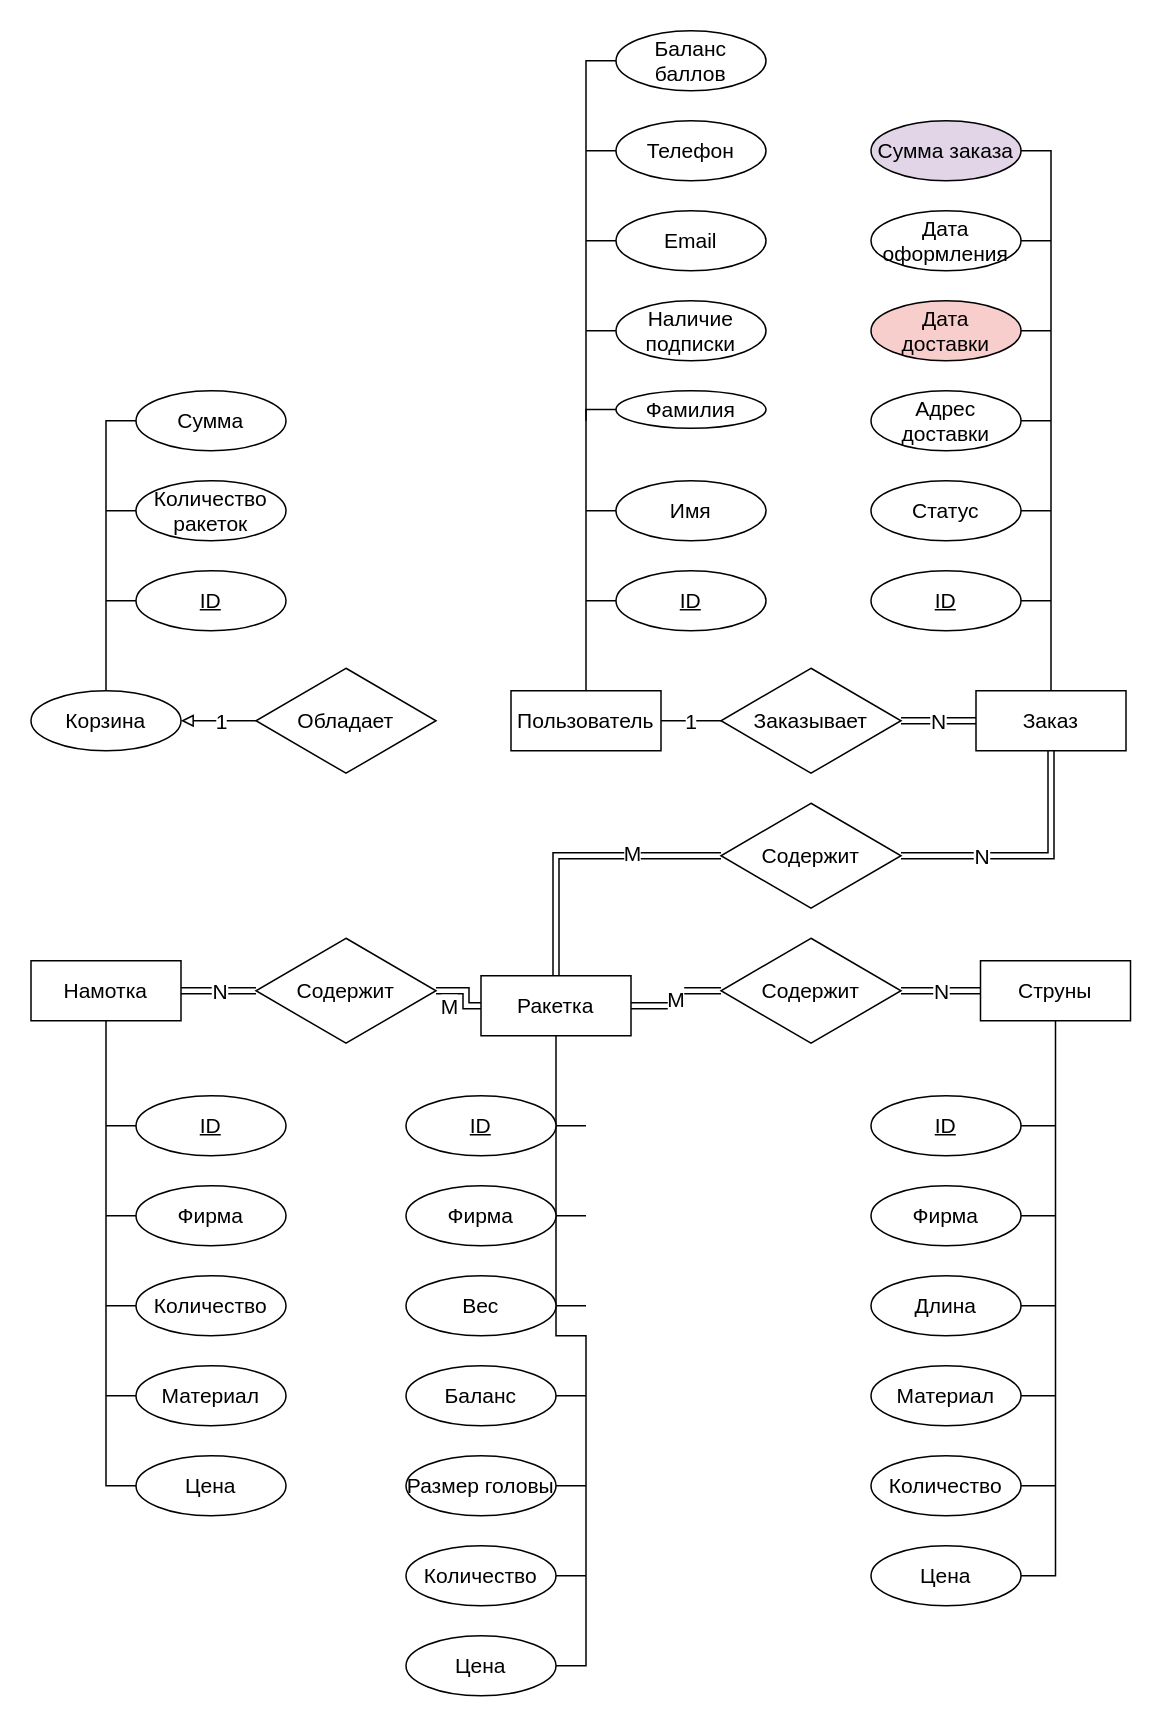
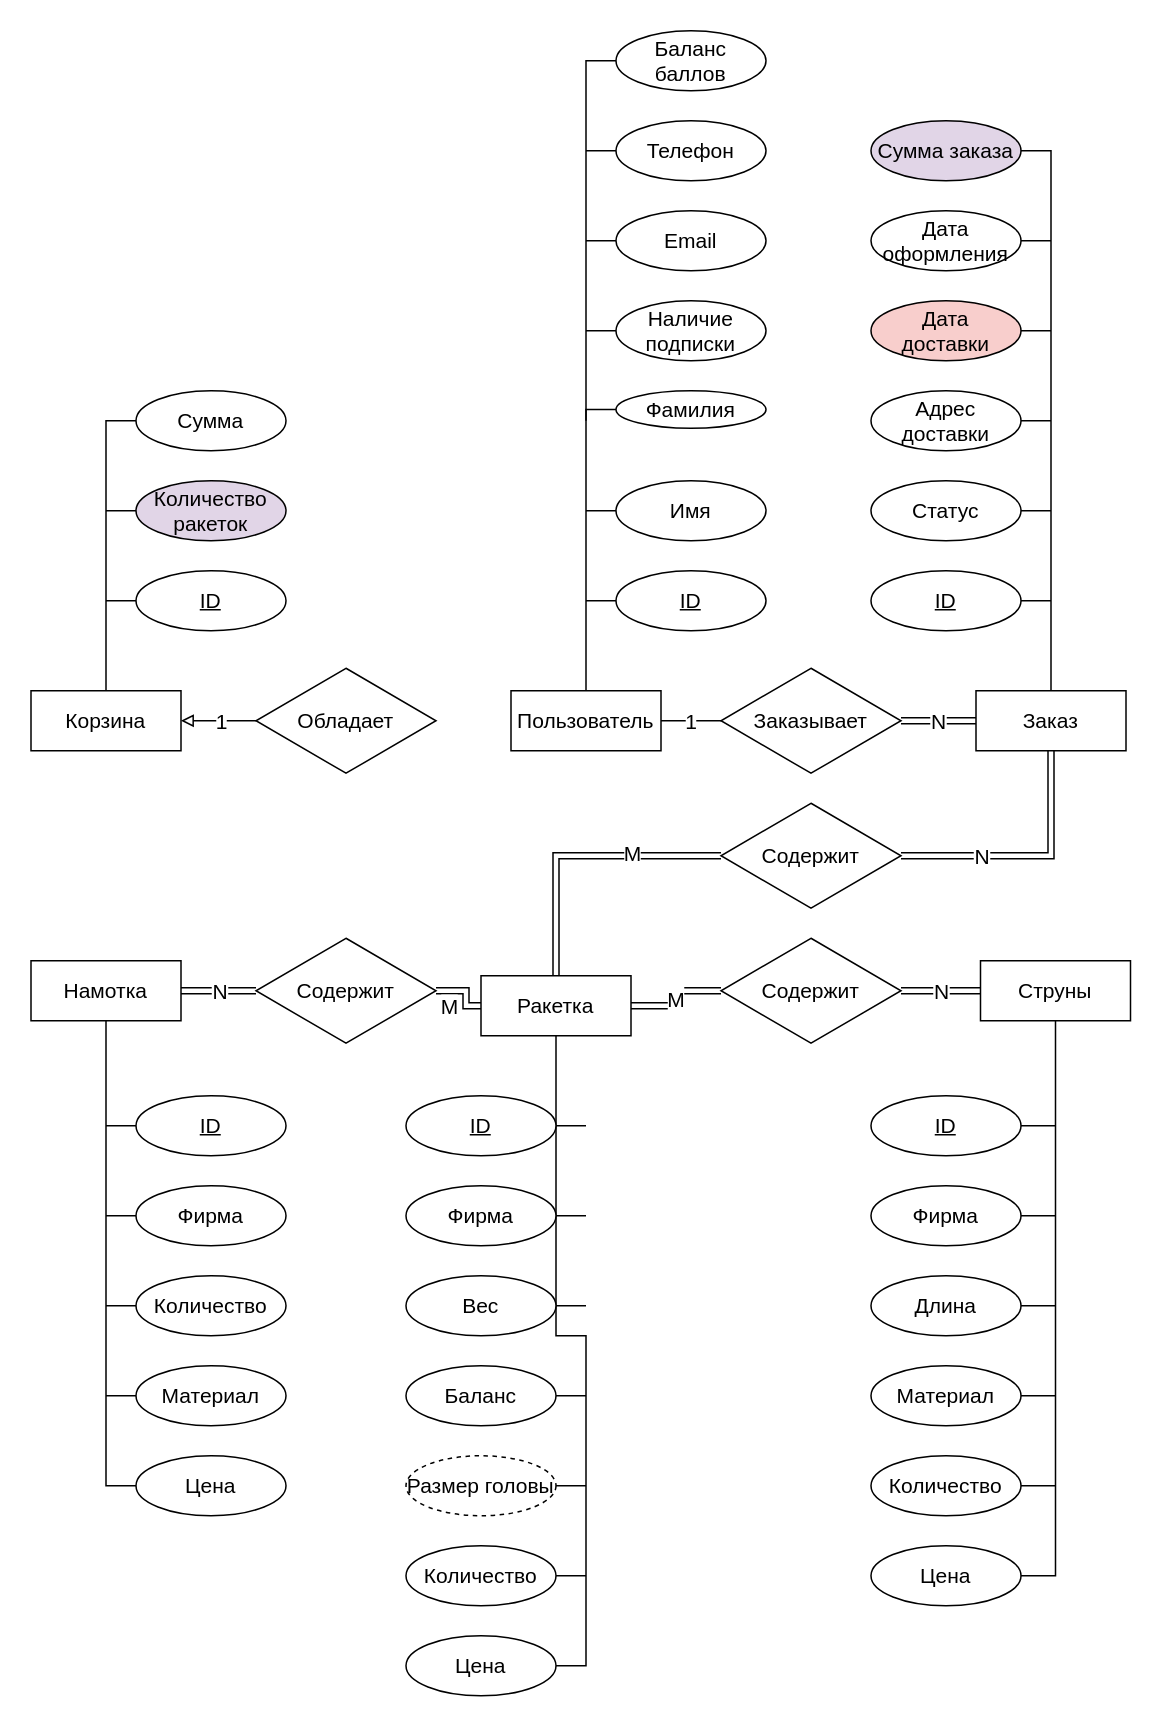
node "Количестворакеток": fillcolor #ffffff -> #e1d5e7
node "Корзина": shape ellipse -> rectangle
node "Размер головы": style solid -> dashed
